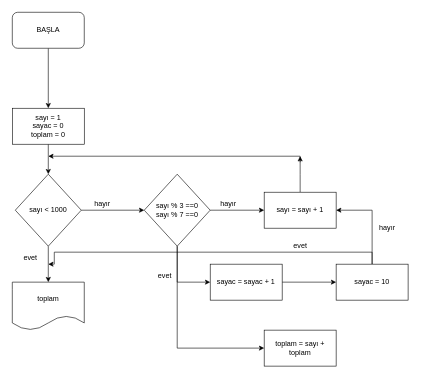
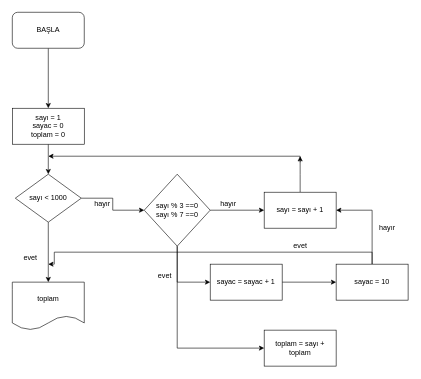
node "sayı < 1000": size 66x72 -> 66x48
